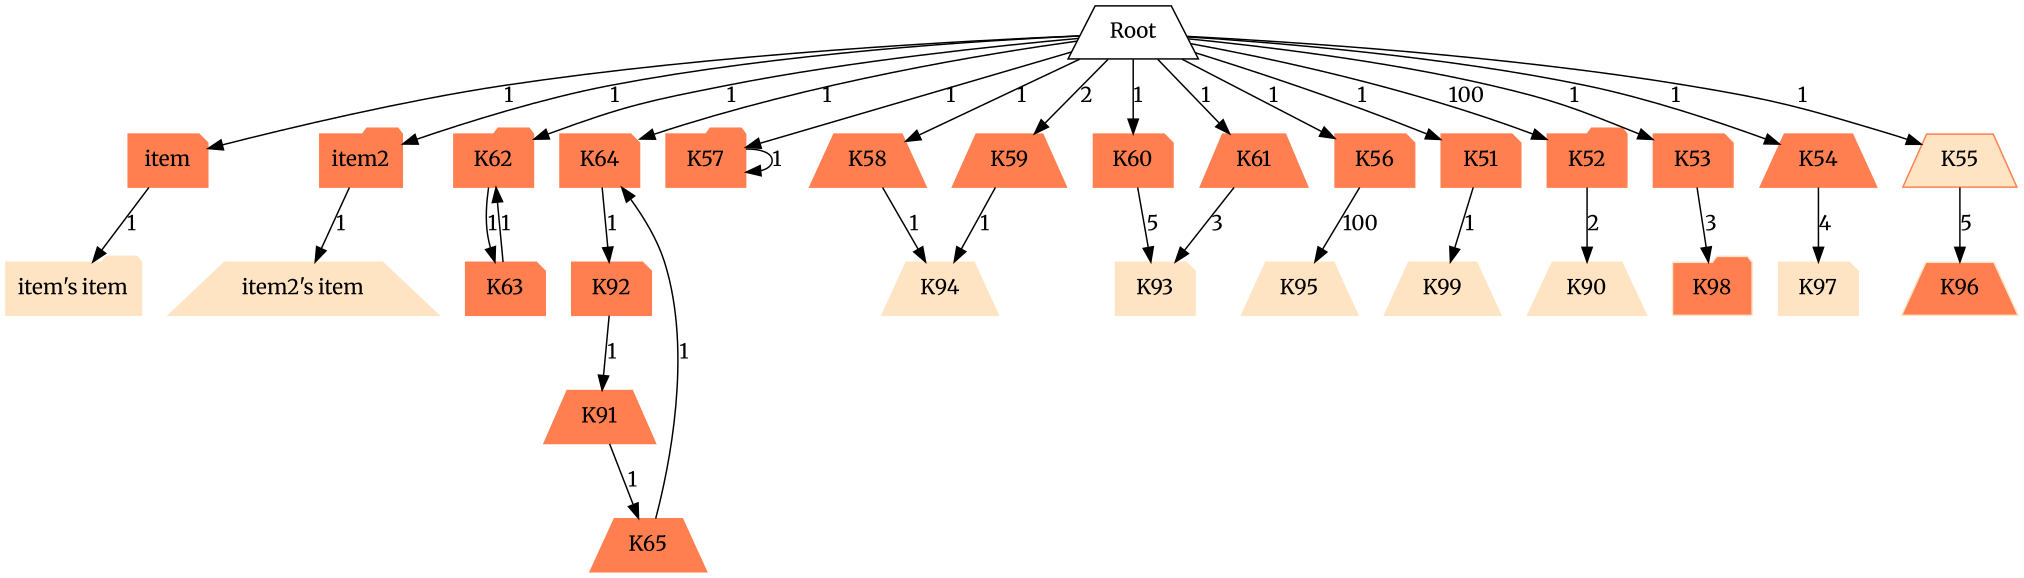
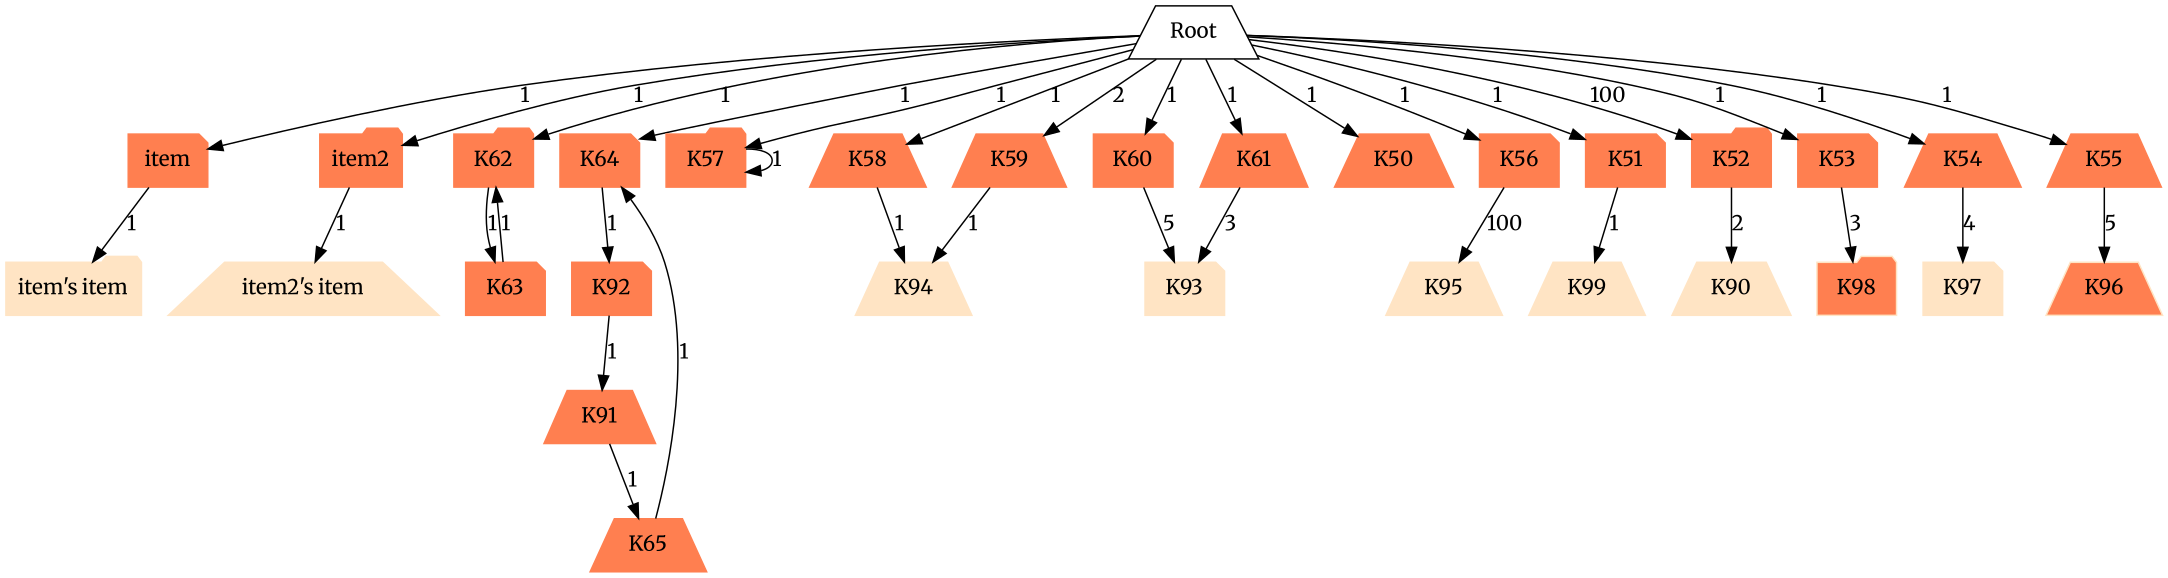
node "K50": added
node "K55": fillcolor bisque -> coral
